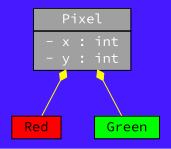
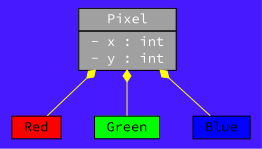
node "Blue": added
